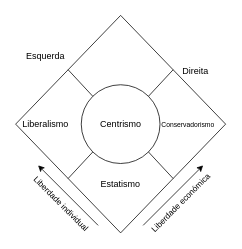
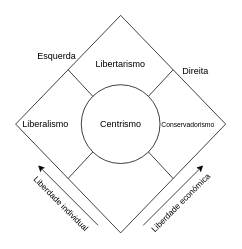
node "Esquerda": moved (45, 57) -> (57, 57)
node "Libertarismo": added
node "Estatismo": removed
